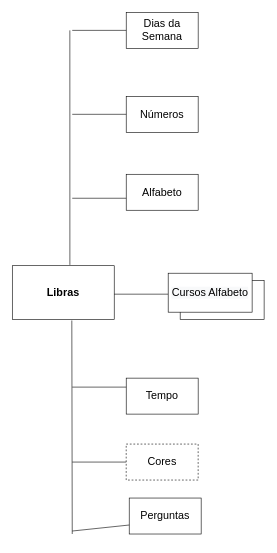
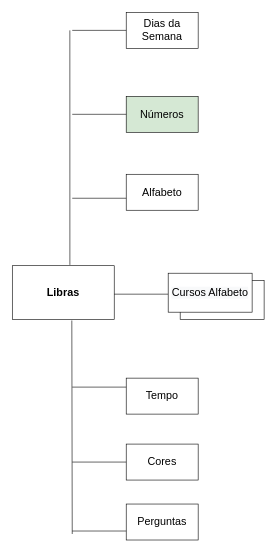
node "Números": fillcolor #ffffff -> #d5e8d4
node "Cores": style dashed -> solid
node "Perguntas": moved (165, 516) -> (162, 522)
